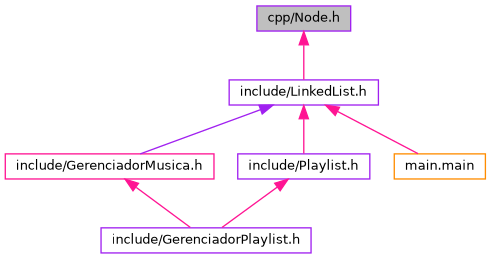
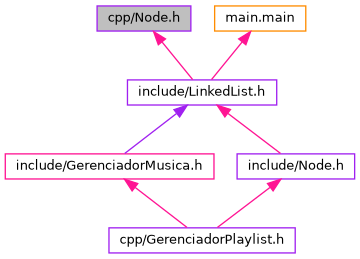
edge "main.main" -> "include/LinkedList.h": reversed
node "include/Playlist.h": label "include/Playlist.h" -> "include/Node.h"
node "include/GerenciadorPlaylist.h": label "include/GerenciadorPlaylist.h" -> "cpp/GerenciadorPlaylist.h"
